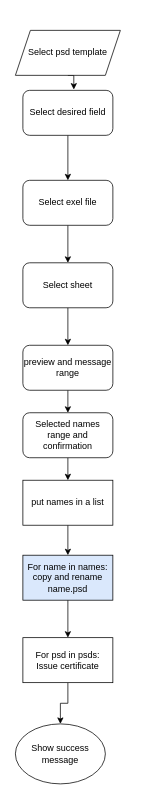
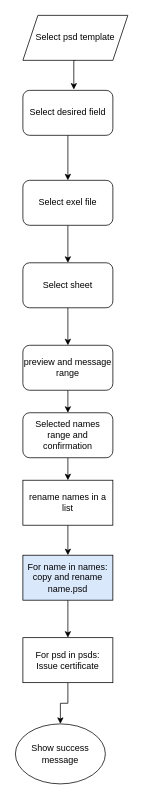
node "Select psd template": moved (68, 53) -> (75, 38)
node "put names in a list": label "put names in a list" -> "rename names in a list"
